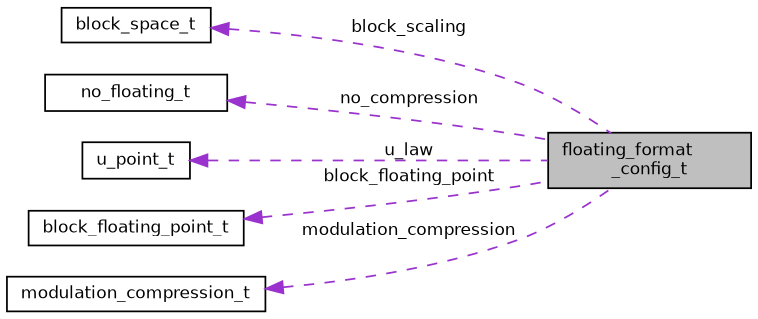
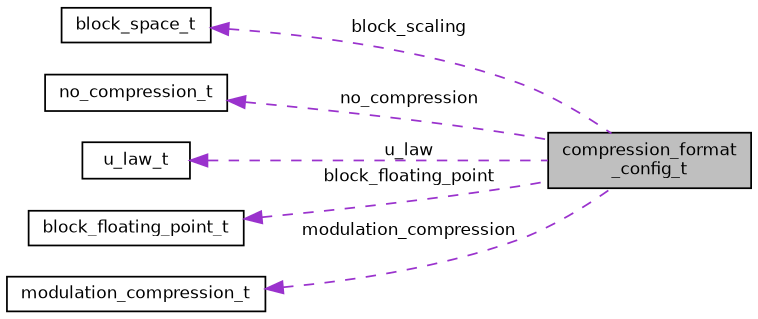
node "no_floating_t": label "no_floating_t" -> "no_compression_t"
node "u_point_t": label "u_point_t" -> "u_law_t"
node "floating_format _config_t": label "floating_format _config_t" -> "compression_format _config_t"
